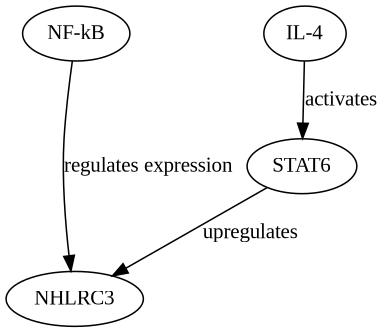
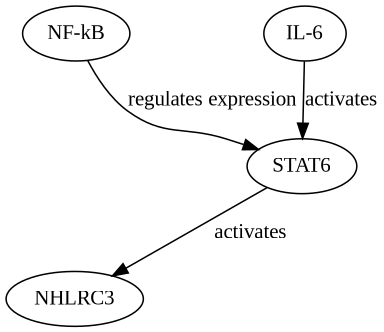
node "IL-4": label "IL-4" -> "IL-6"
edge "NF-kB" -> "NHLRC3": now "NF-kB" -> "STAT6"
edge "STAT6" -> "NHLRC3": label "upregulates" -> "activates"
